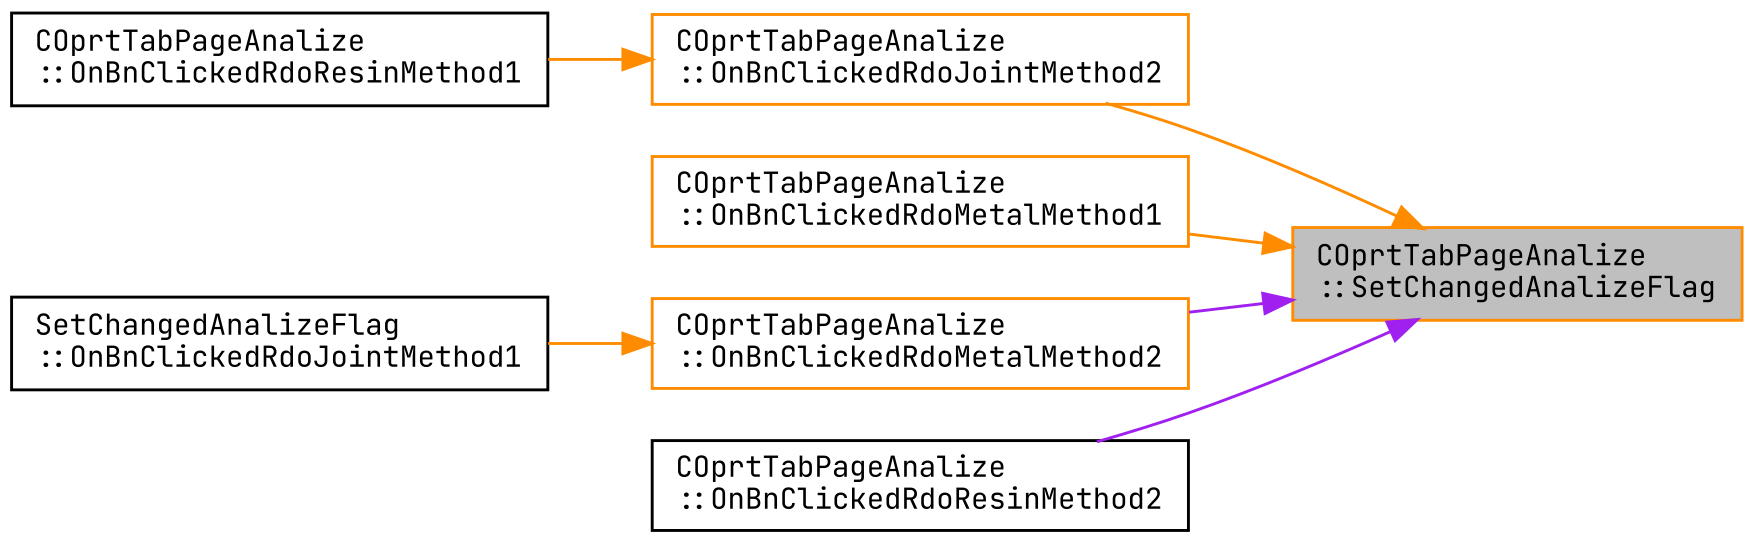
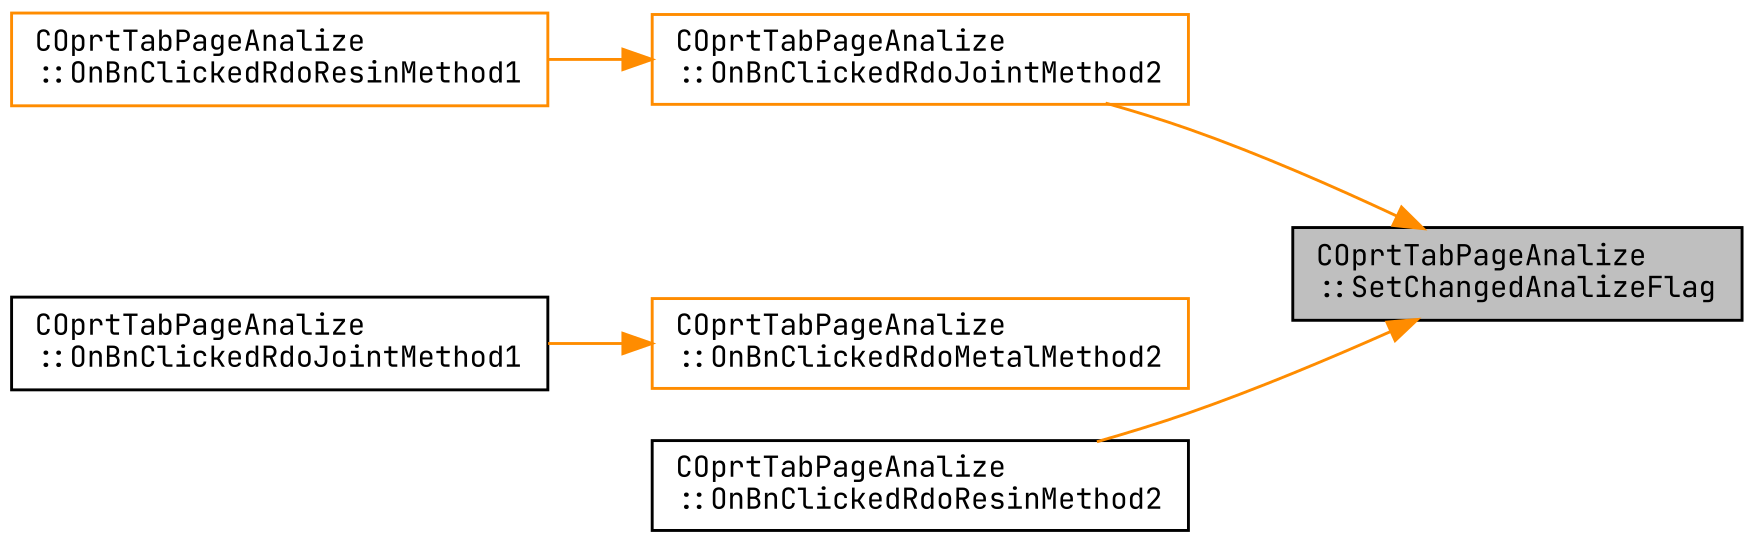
node "COprtTabPageAnalize ::OnBnClickedRdoResinMethod1": color black -> darkorange
node "COprtTabPageAnalize ::OnBnClickedRdoMetalMethod1": removed
node "COprtTabPageAnalize ::SetChangedAnalizeFlag": color darkorange -> black
edge "COprtTabPageAnalize ::OnBnClickedRdoMetalMethod2" -> "COprtTabPageAnalize ::SetChangedAnalizeFlag": removed
node "SetChangedAnalizeFlag ::OnBnClickedRdoJointMethod1": label "SetChangedAnalizeFlag ::OnBnClickedRdoJointMethod1" -> "COprtTabPageAnalize ::OnBnClickedRdoJointMethod1"
edge "COprtTabPageAnalize ::OnBnClickedRdoResinMethod2" -> "COprtTabPageAnalize ::SetChangedAnalizeFlag": color purple -> darkorange
